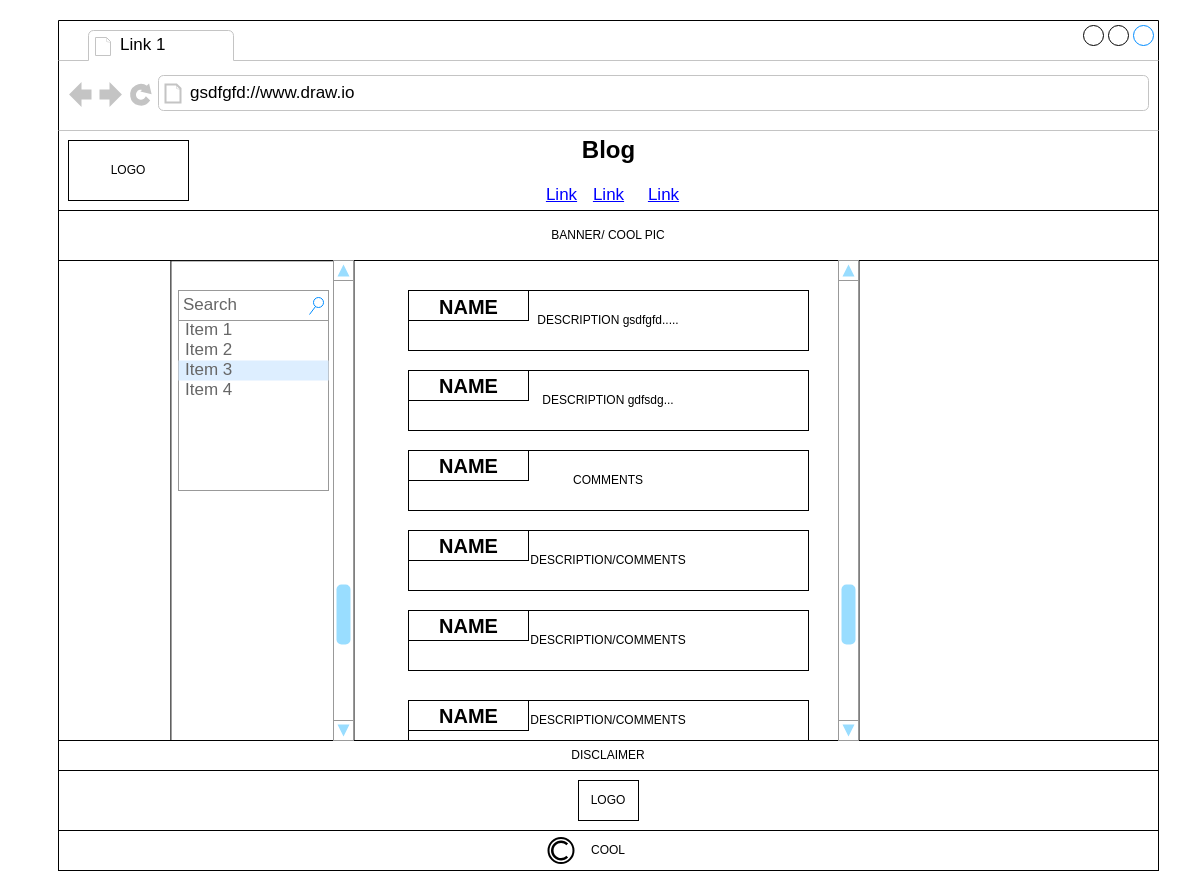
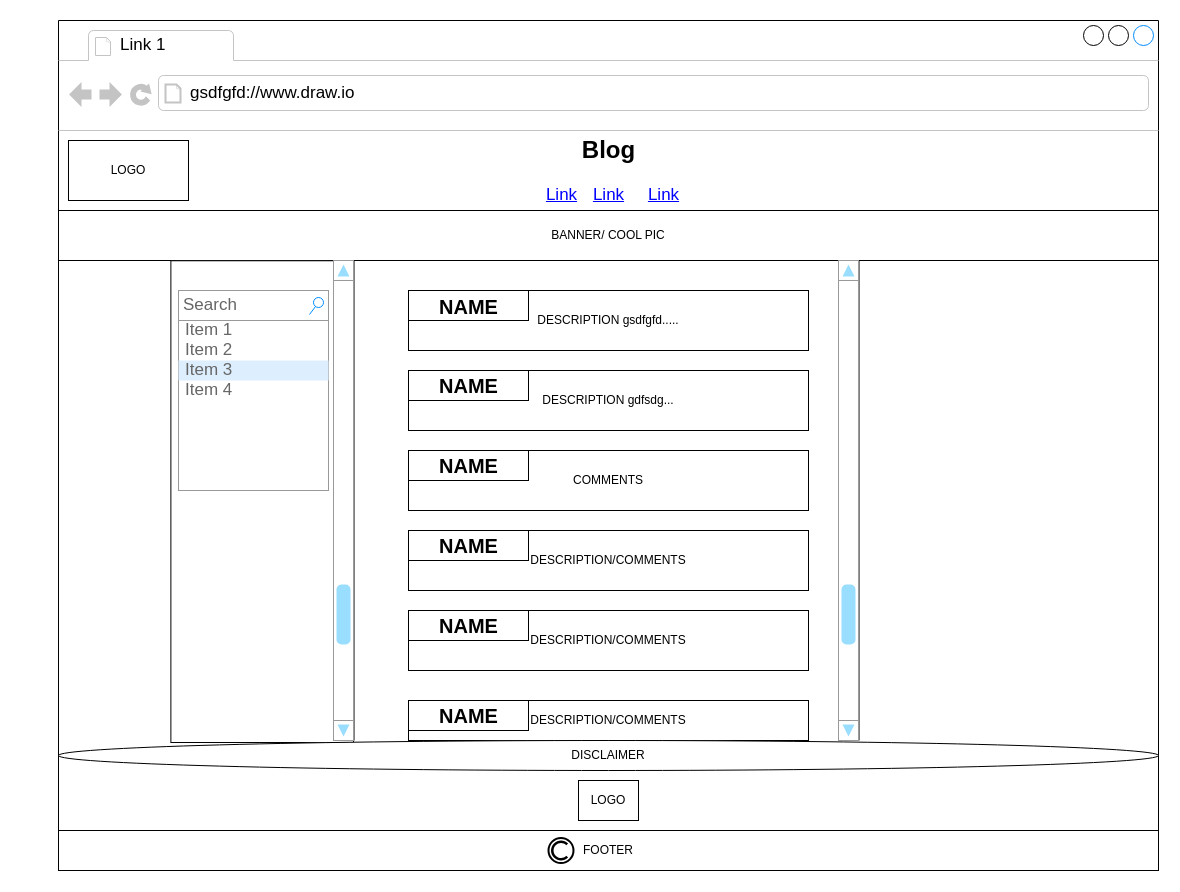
node "DISCLAIMER": shape rectangle -> ellipse
node "COOL": label "COOL" -> "FOOTER"
